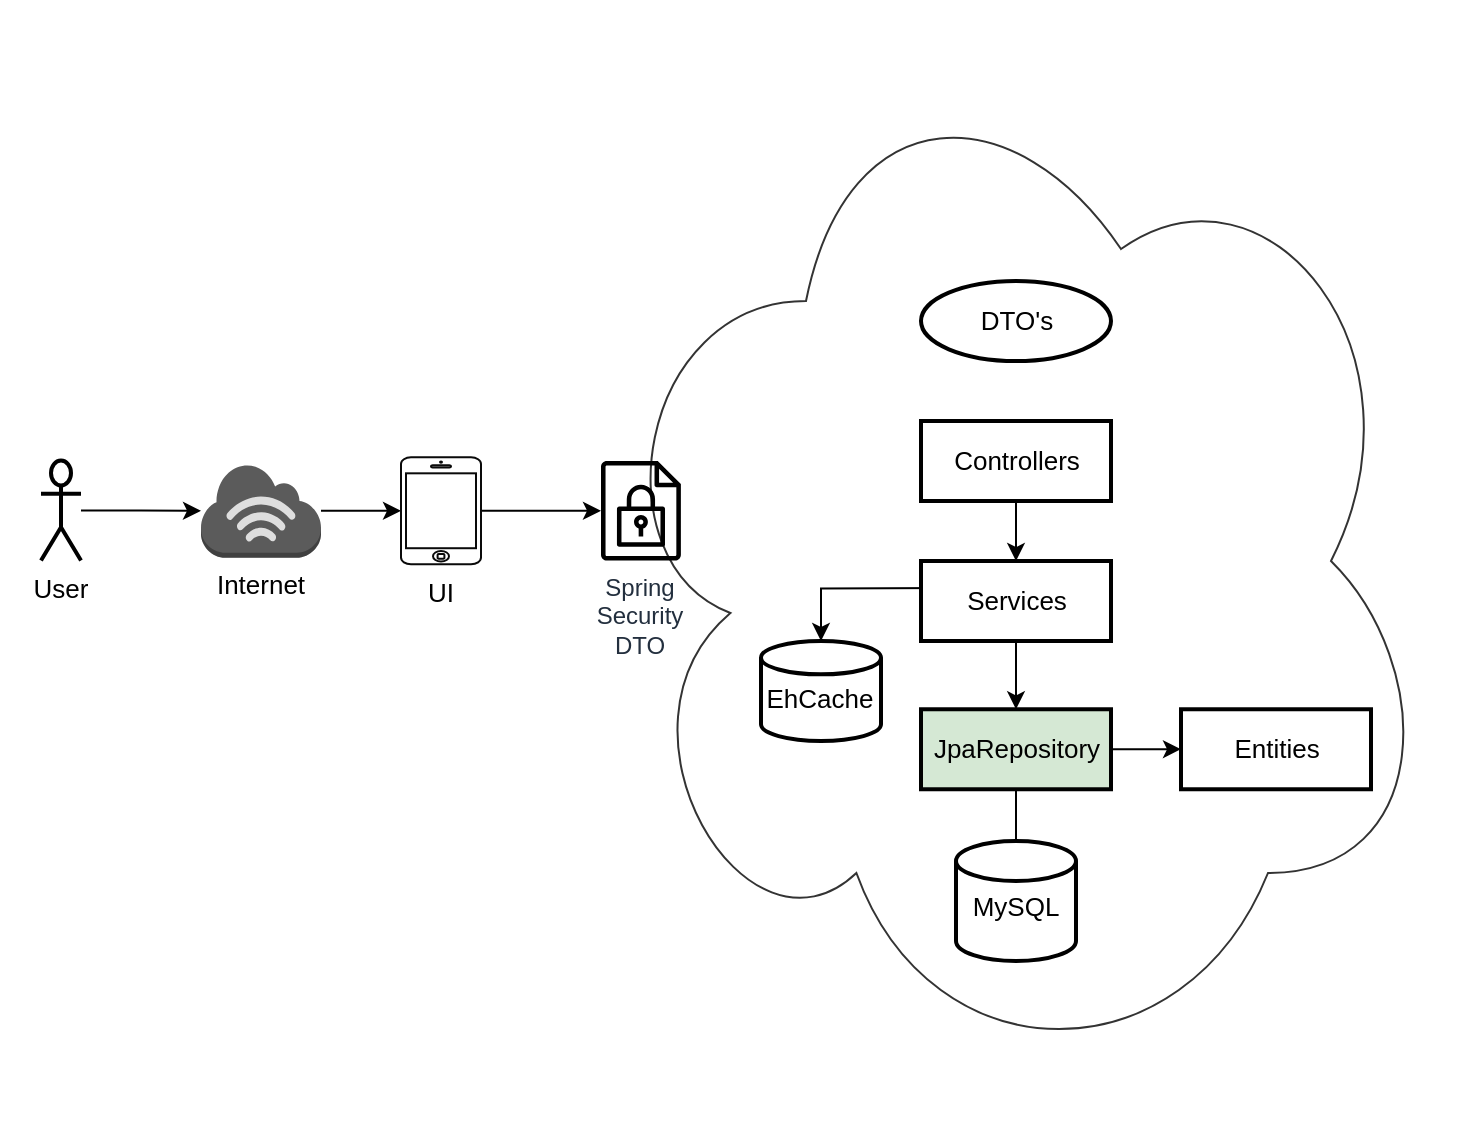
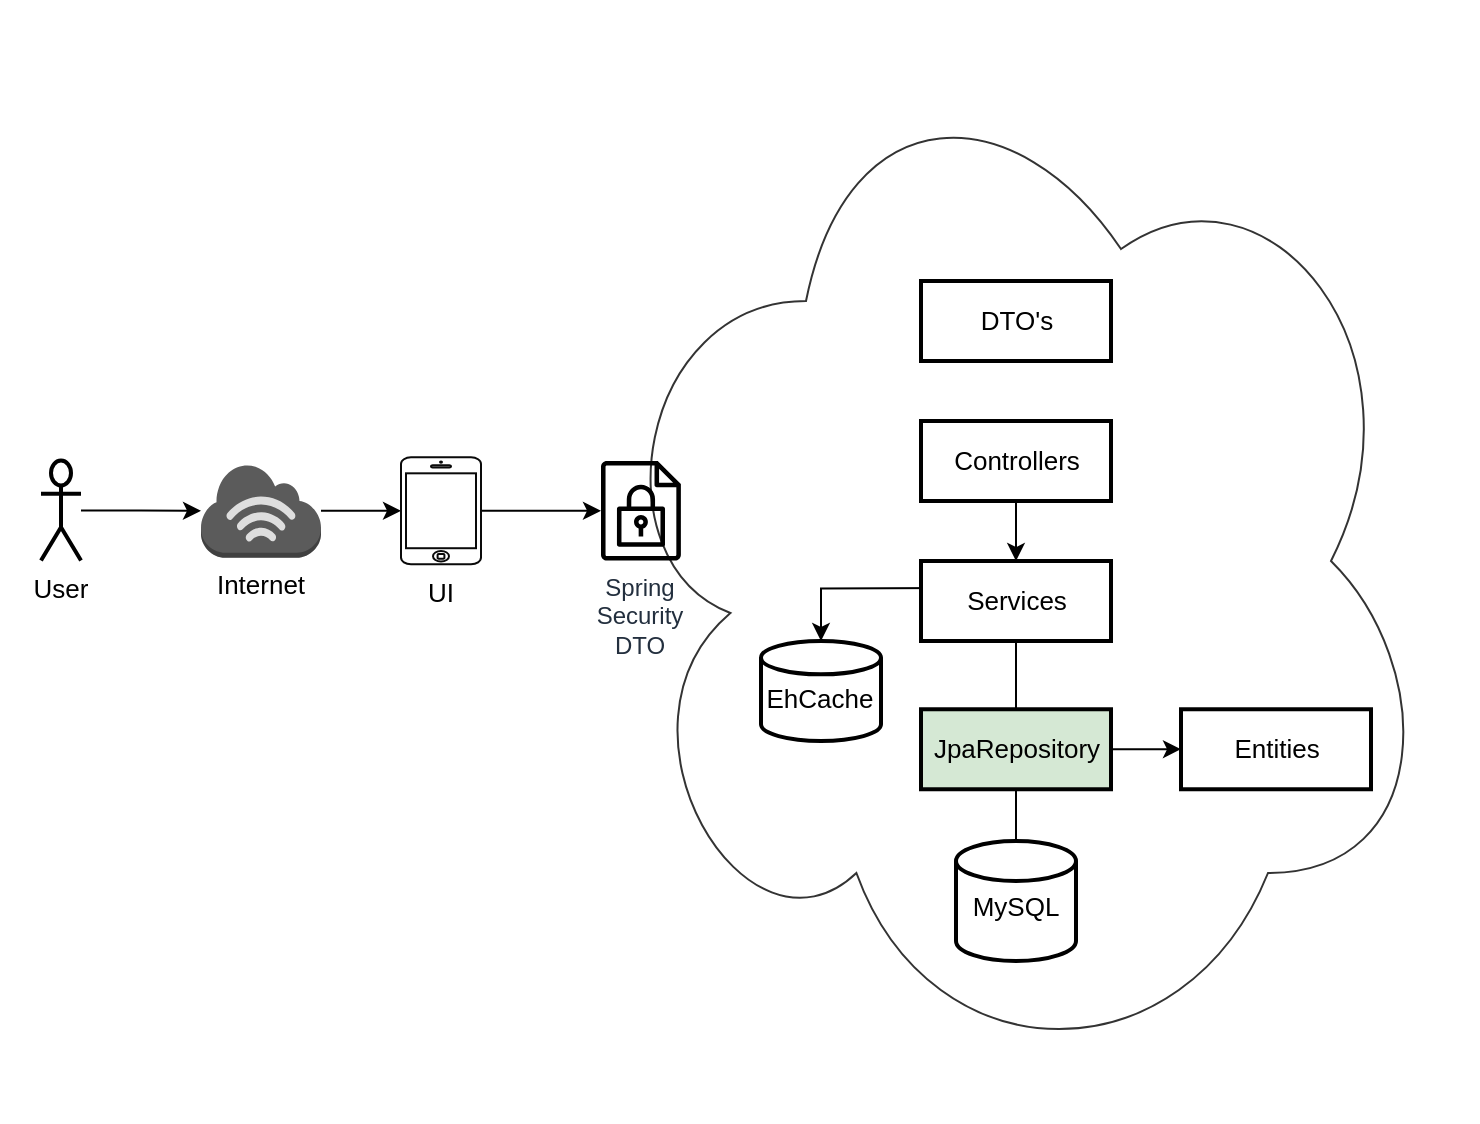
node "DTO's": shape ellipse -> rectangle
edge "Services" -> "JpaRepository": arrowhead classic -> none
